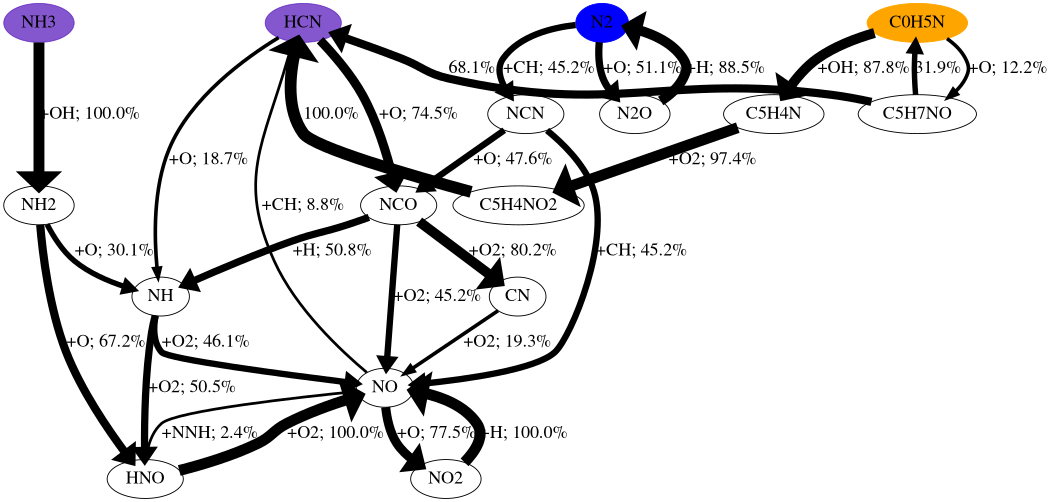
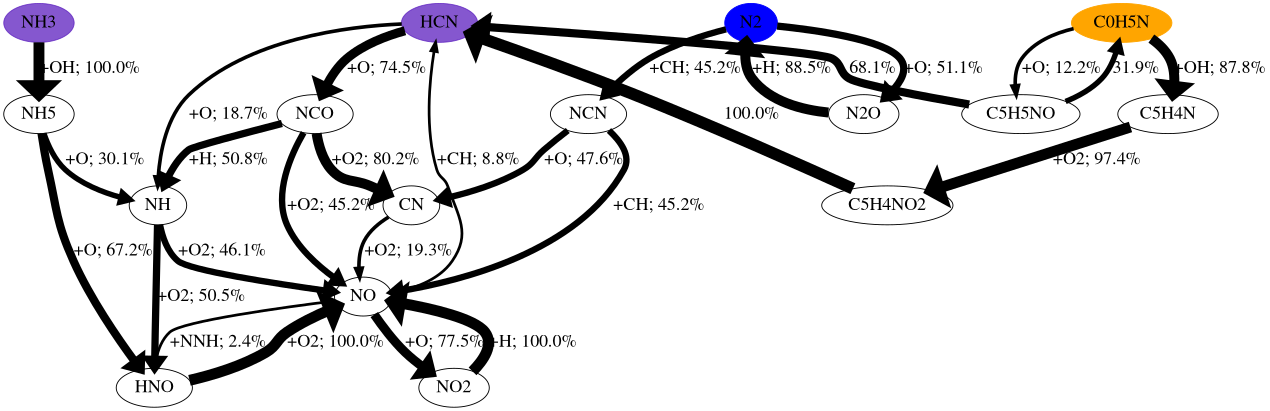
node "C5H7NO": label "C5H7NO" -> "C5H5NO"
edge "NCN" -> "NCO": now "NCN" -> "CN"
node "NH2": label "NH2" -> "NH5"
